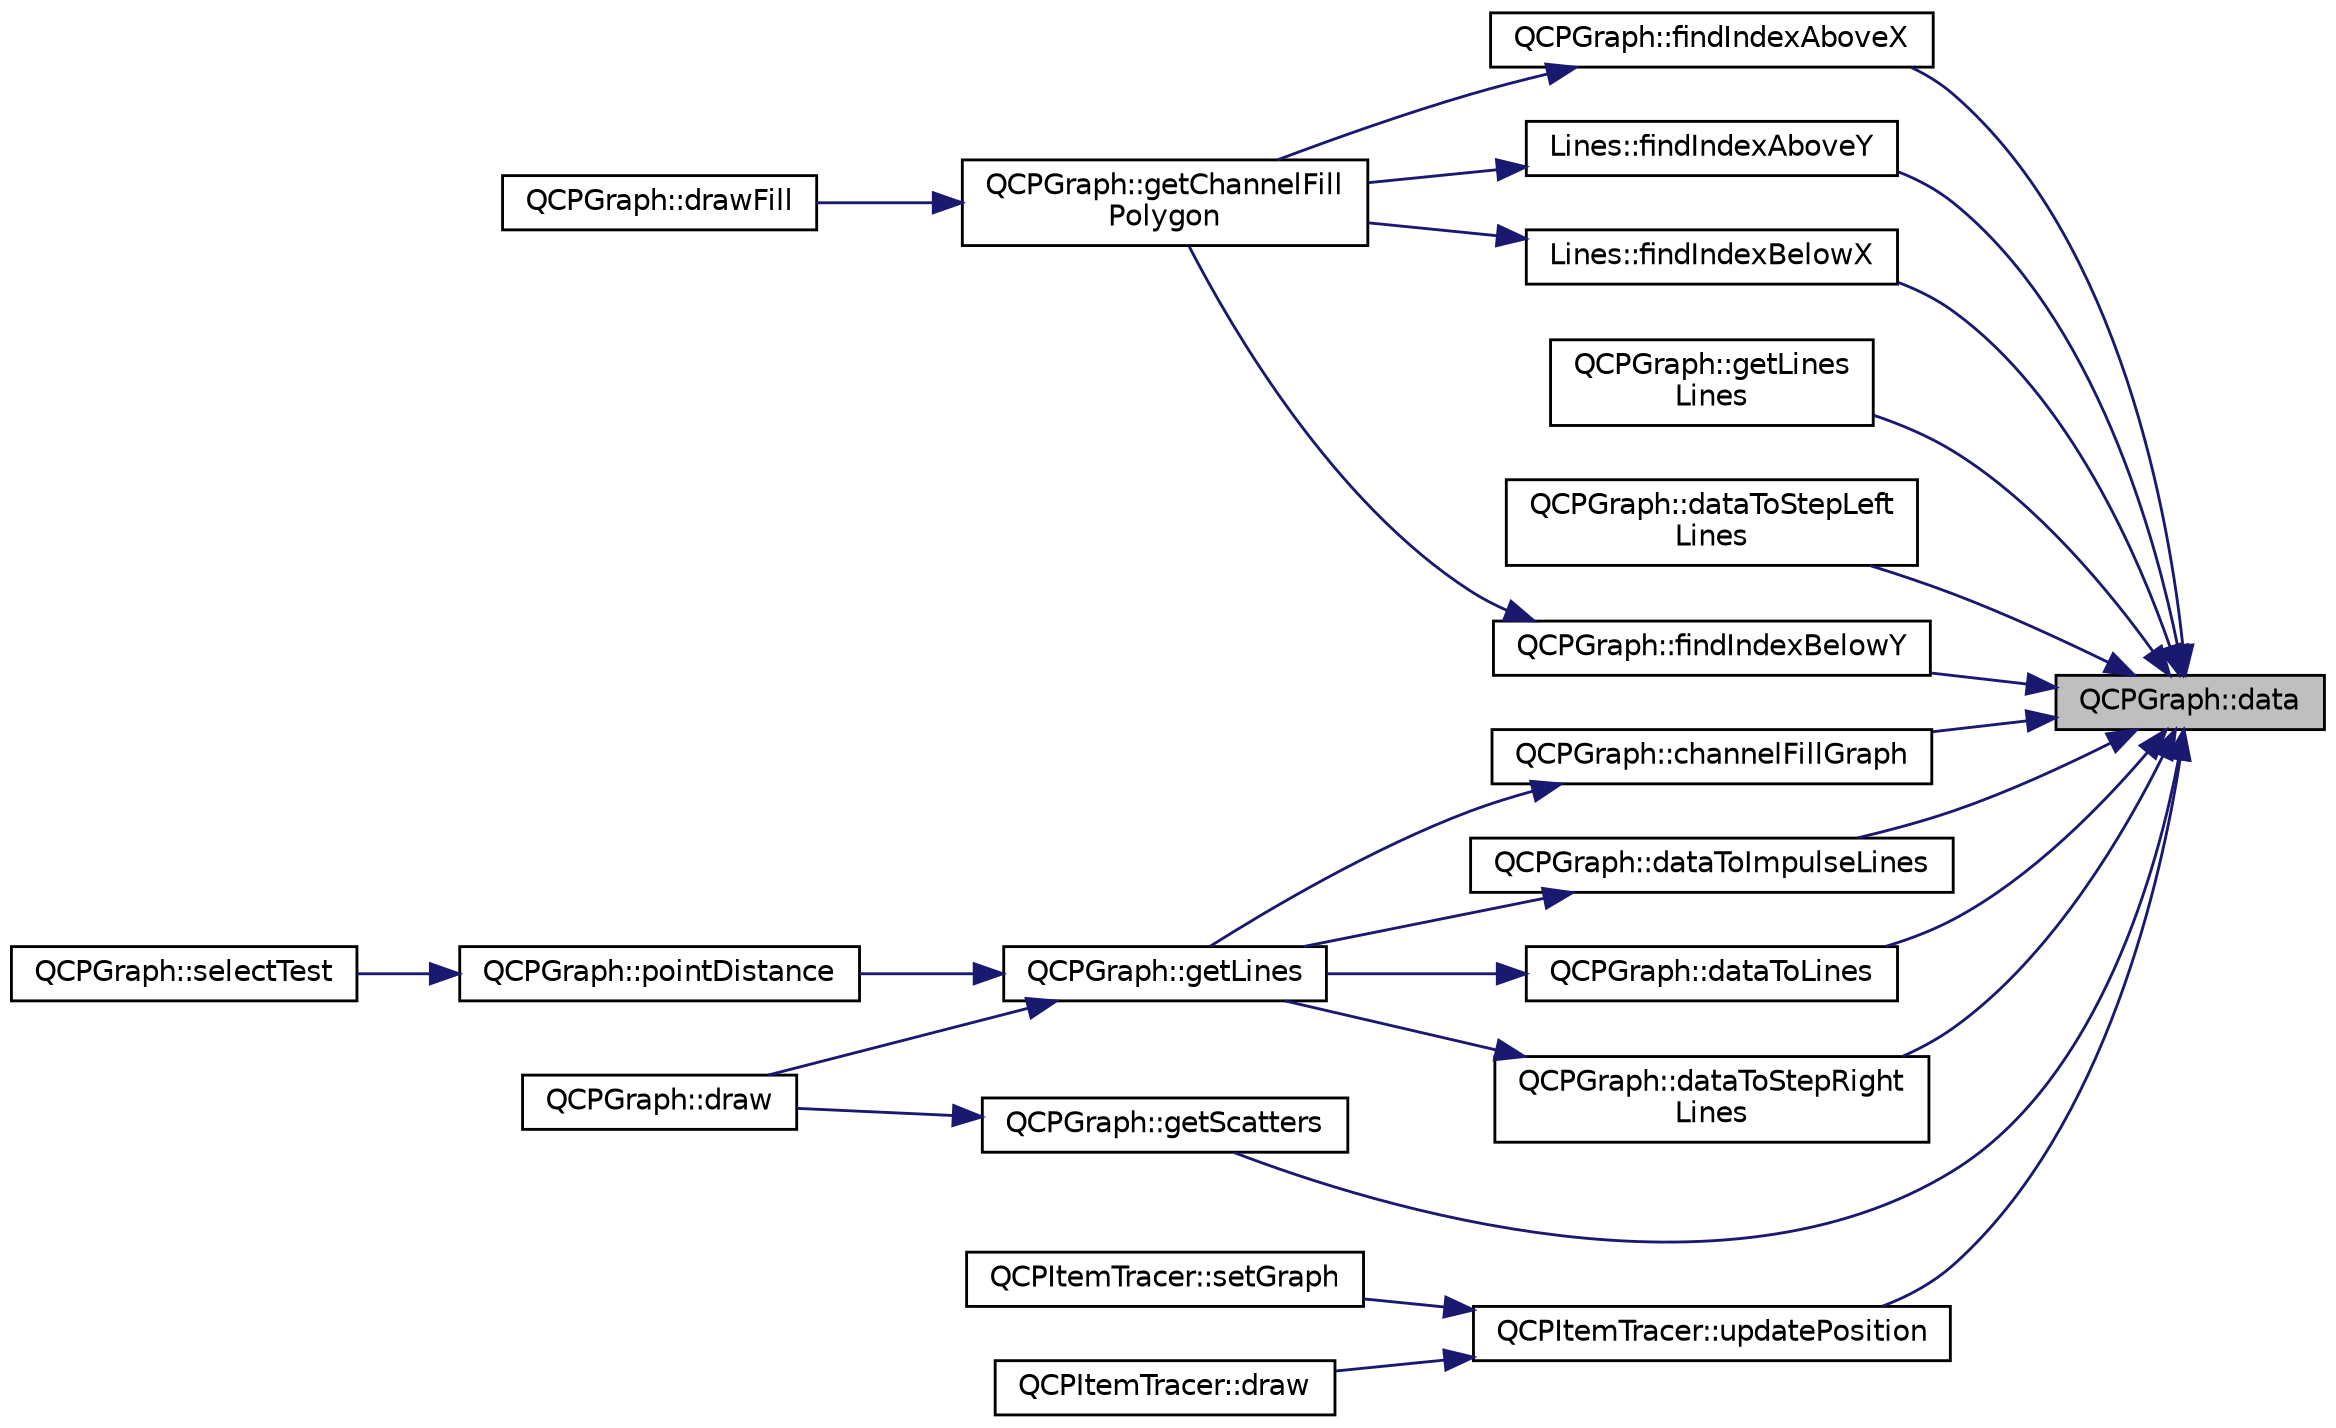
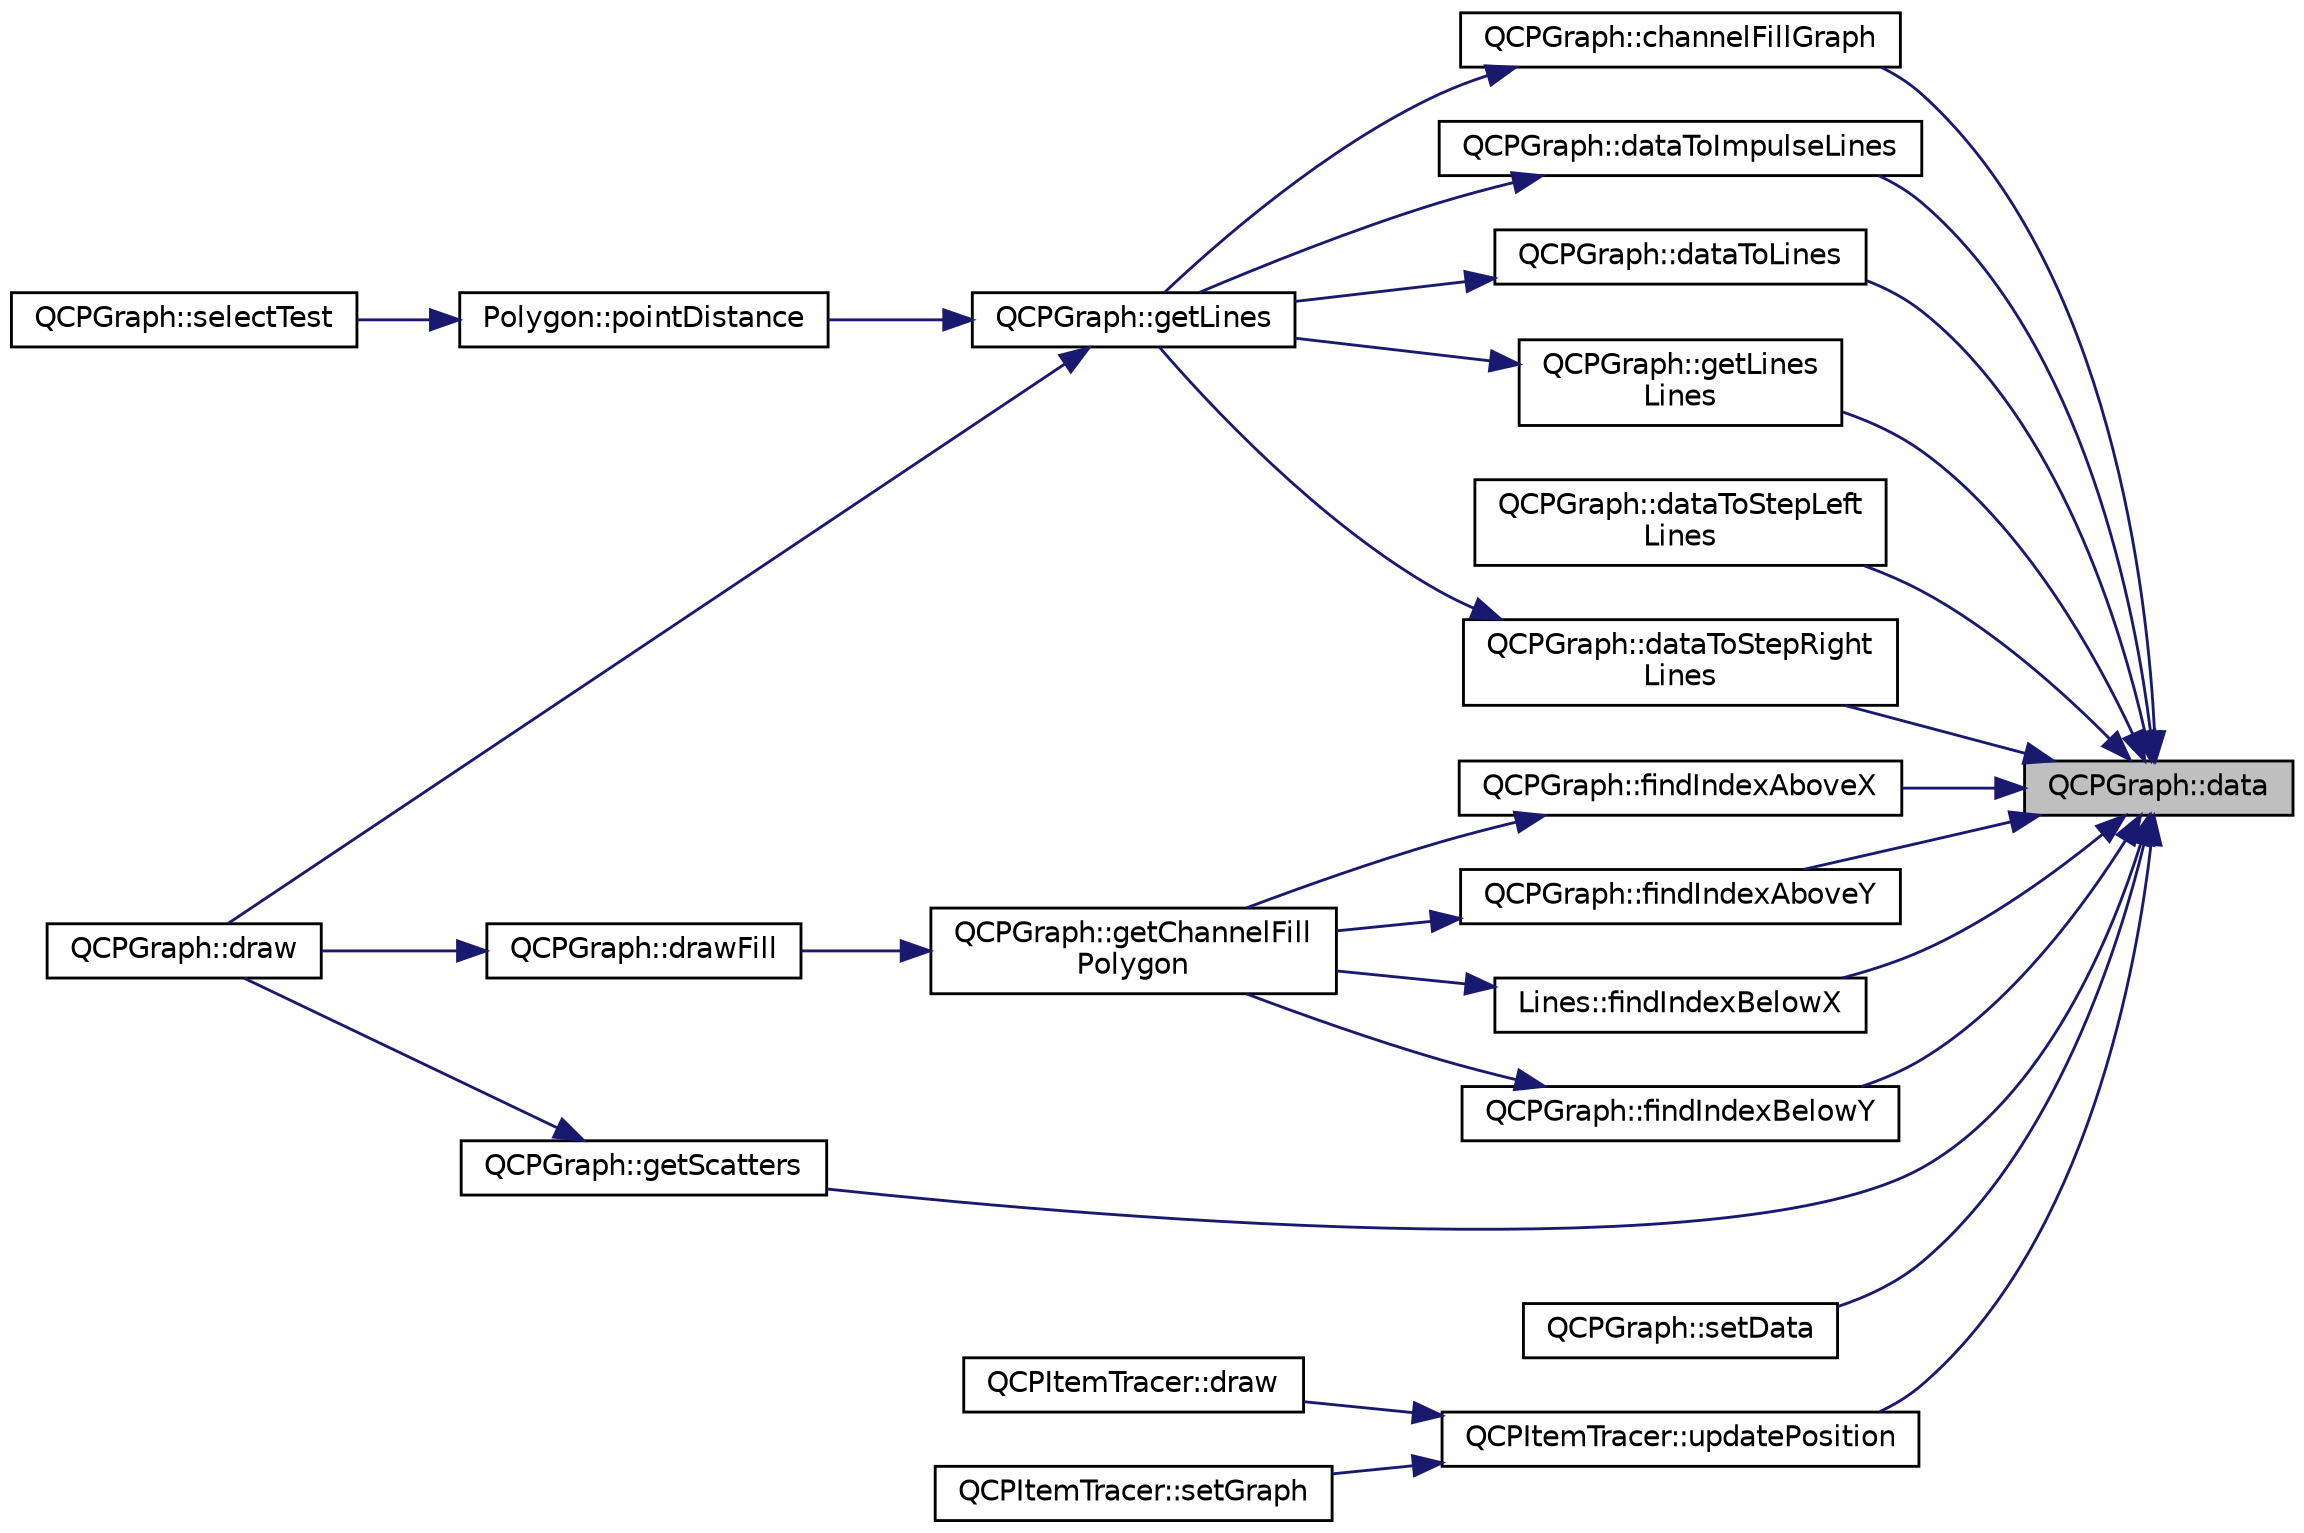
node "Lines::findIndexAboveY": label "Lines::findIndexAboveY" -> "QCPGraph::findIndexAboveY"
edge "QCPGraph::getLines" -> "QCPGraph::getLines Lines": added
edge "QCPGraph::draw" -> "QCPGraph::drawFill": added
node "QCPGraph::pointDistance": label "QCPGraph::pointDistance" -> "Polygon::pointDistance"
node "QCPGraph::setData": added
